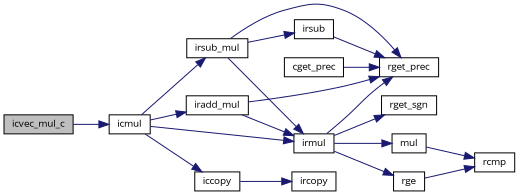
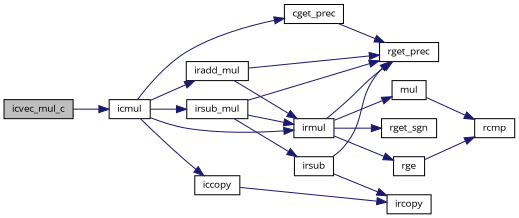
edge "icmul" -> "cget_prec": added
edge "irsub" -> "ircopy": added
